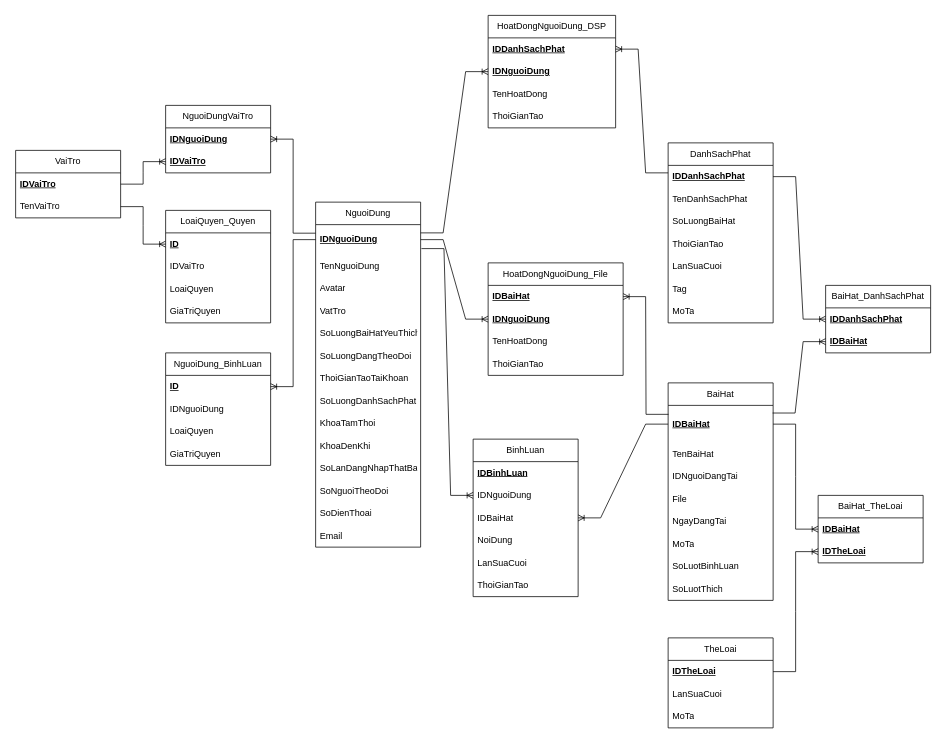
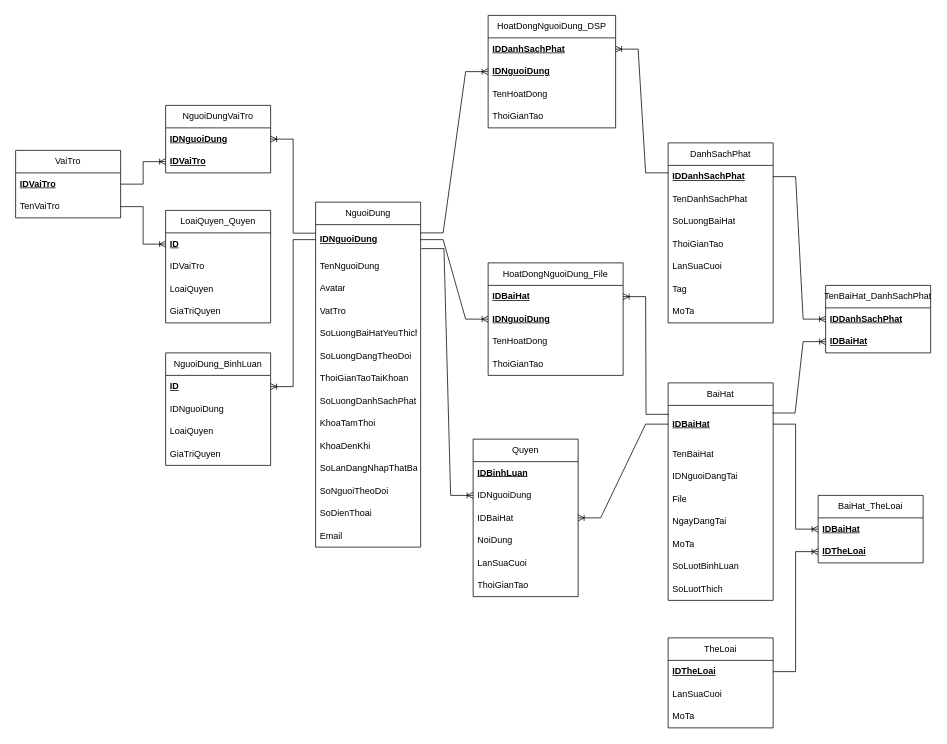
node "BaiHat_DanhSachPhat": label "BaiHat_DanhSachPhat" -> "TenBaiHat_DanhSachPhat"
node "BinhLuan": label "BinhLuan" -> "Quyen"
